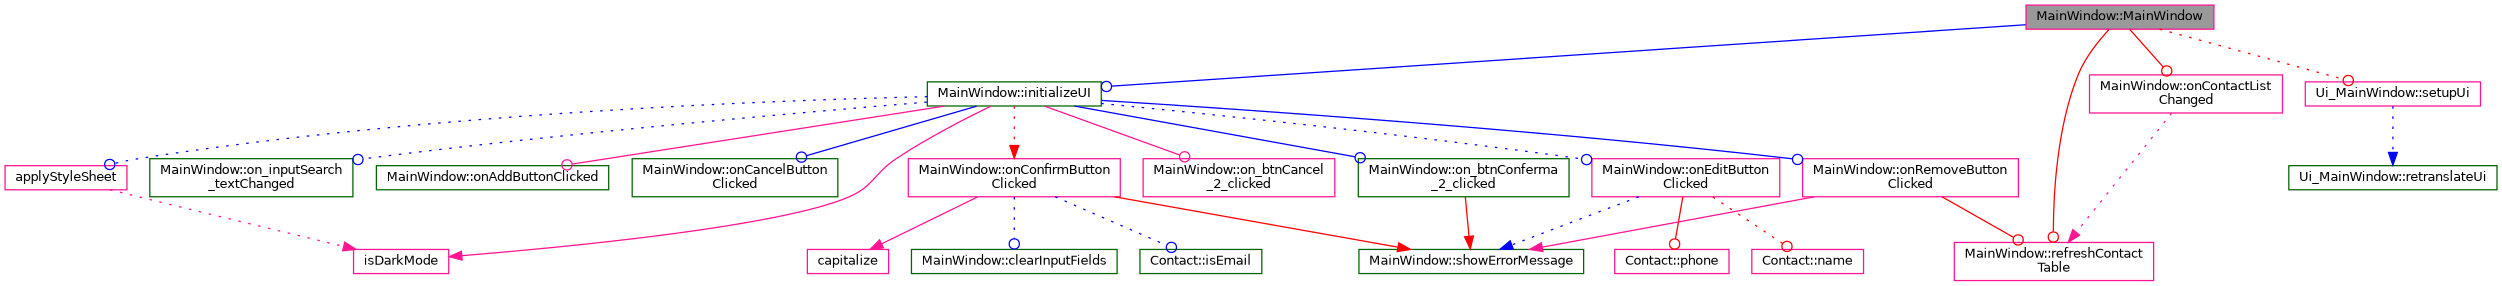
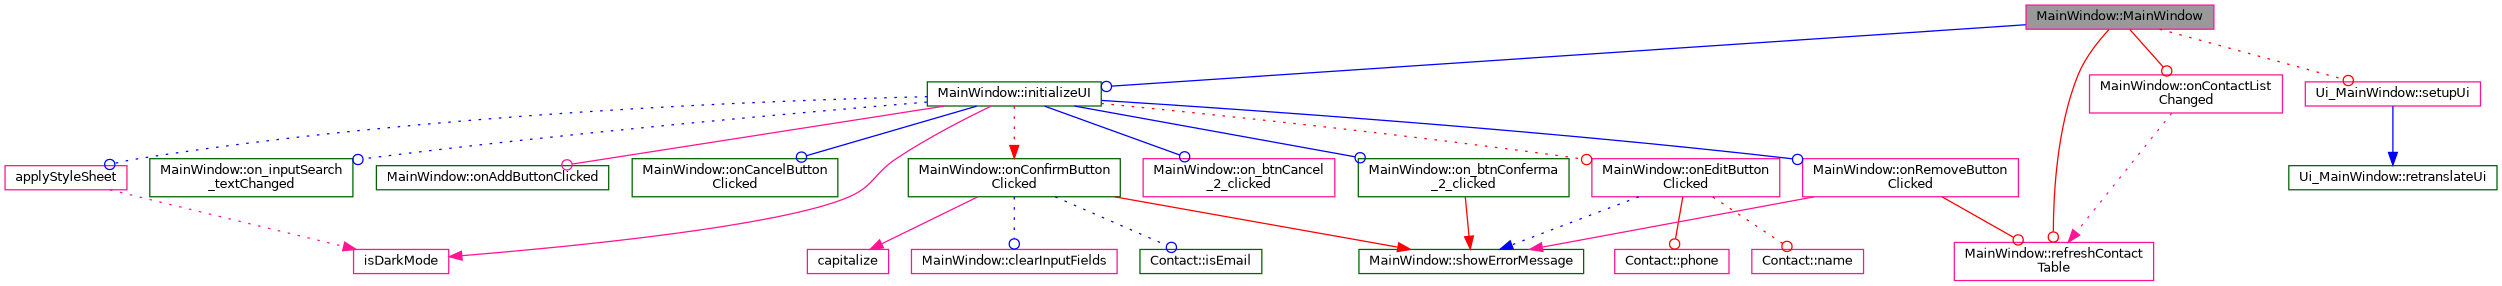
edge "MainWindow::initializeUI" -> "MainWindow::onEditButton Clicked": color blue -> red
edge "Ui_MainWindow::setupUi" -> "Ui_MainWindow::retranslateUi": style dotted -> solid
edge "MainWindow::initializeUI" -> "MainWindow::on_btnCancel _2_clicked": color deeppink -> blue
node "MainWindow::onConfirmButton Clicked": color deeppink -> darkgreen
node "MainWindow::clearInputFields": color darkgreen -> deeppink
